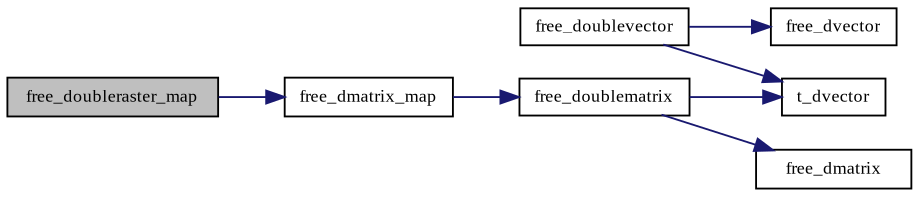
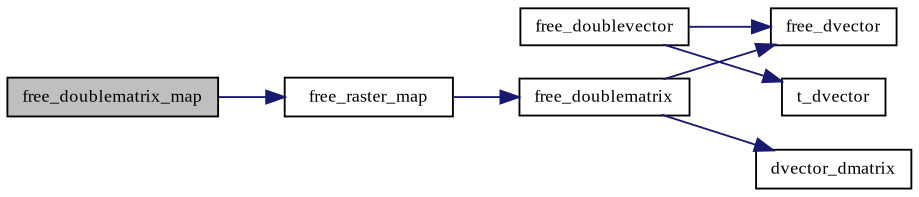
node "free_doubleraster_map": label "free_doubleraster_map" -> "free_doublematrix_map"
node "free_dmatrix_map": label "free_dmatrix_map" -> "free_raster_map"
edge "free_doublematrix" -> "t_dvector": now "free_doublematrix" -> "free_dvector"
node "free_dmatrix": label "free_dmatrix" -> "dvector_dmatrix"
